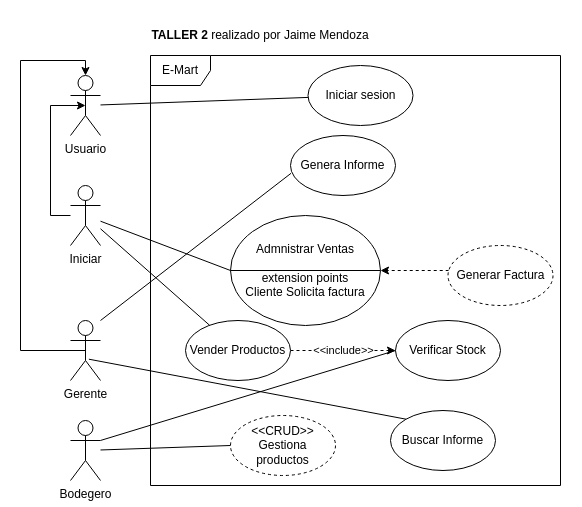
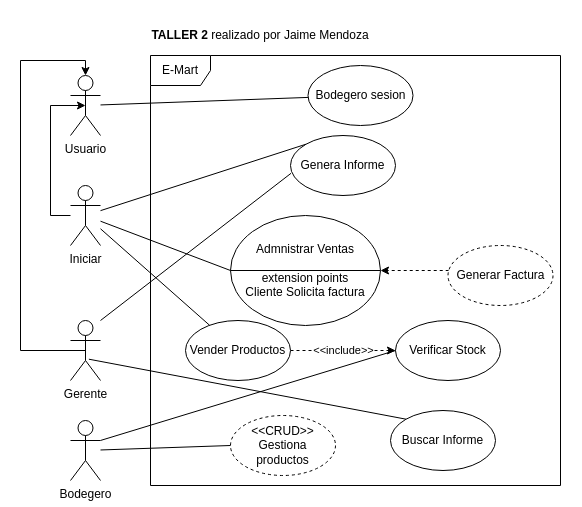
node "Iniciar sesion": label "Iniciar sesion" -> "Bodegero sesion"
edge "Genera Informe" -- "Iniciar": added
